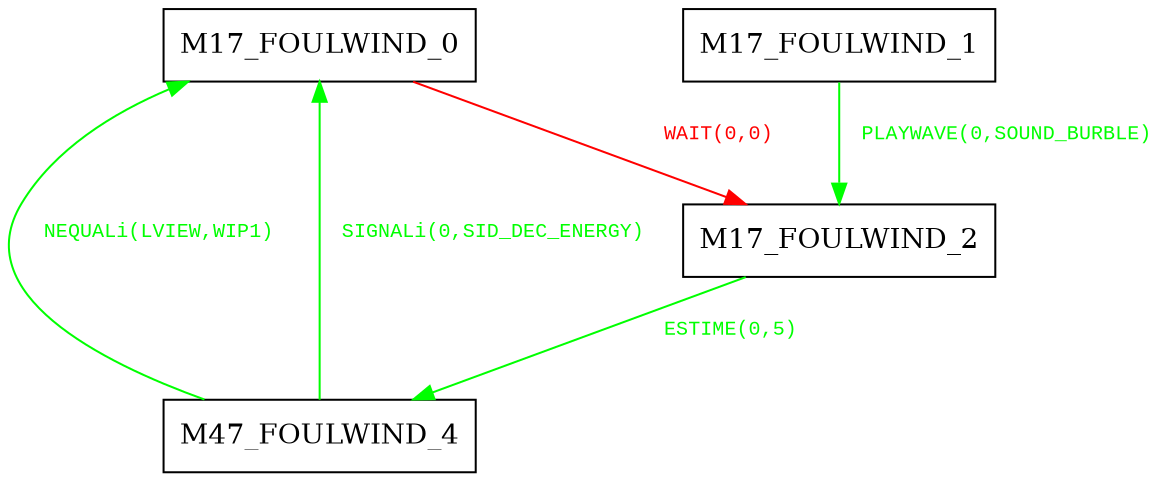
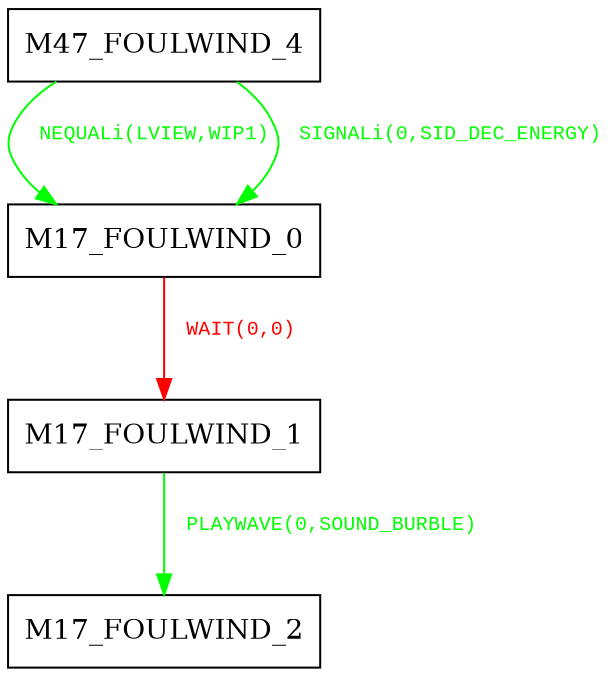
edge "M17_FOULWIND_0" -> "M17_FOULWIND_2": now "M17_FOULWIND_0" -> "M17_FOULWIND_1"
edge "M17_FOULWIND_2" -> "M47_FOULWIND_4": removed, label "ESTIME(0,5)"
